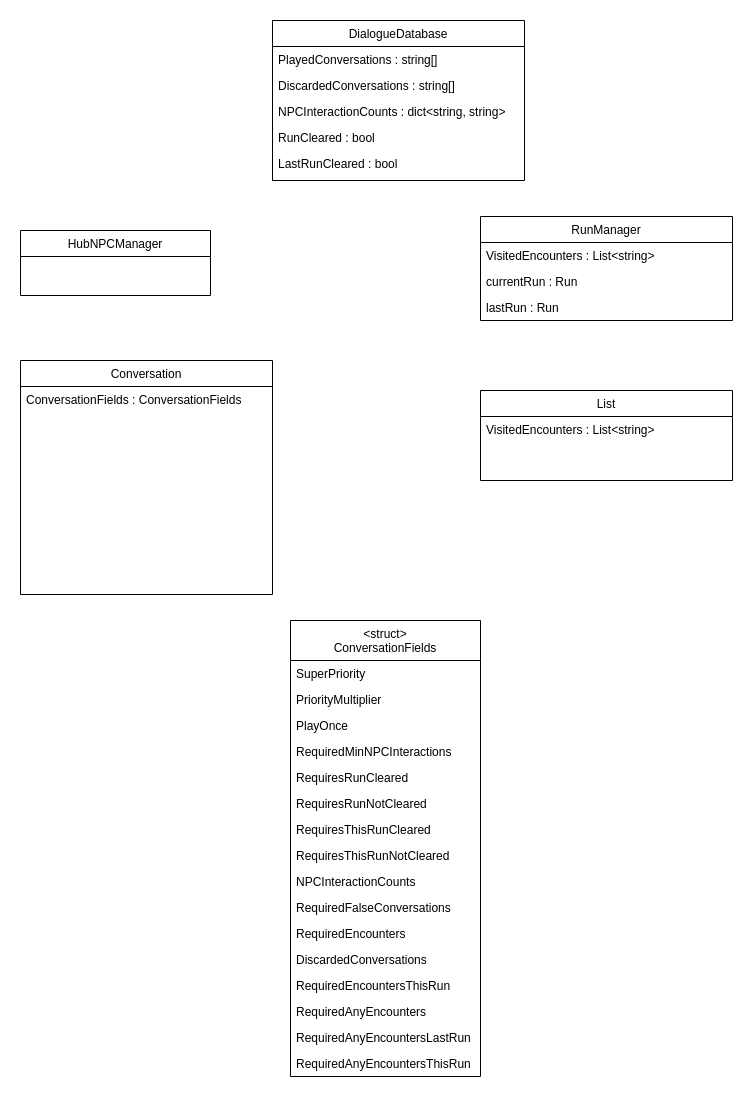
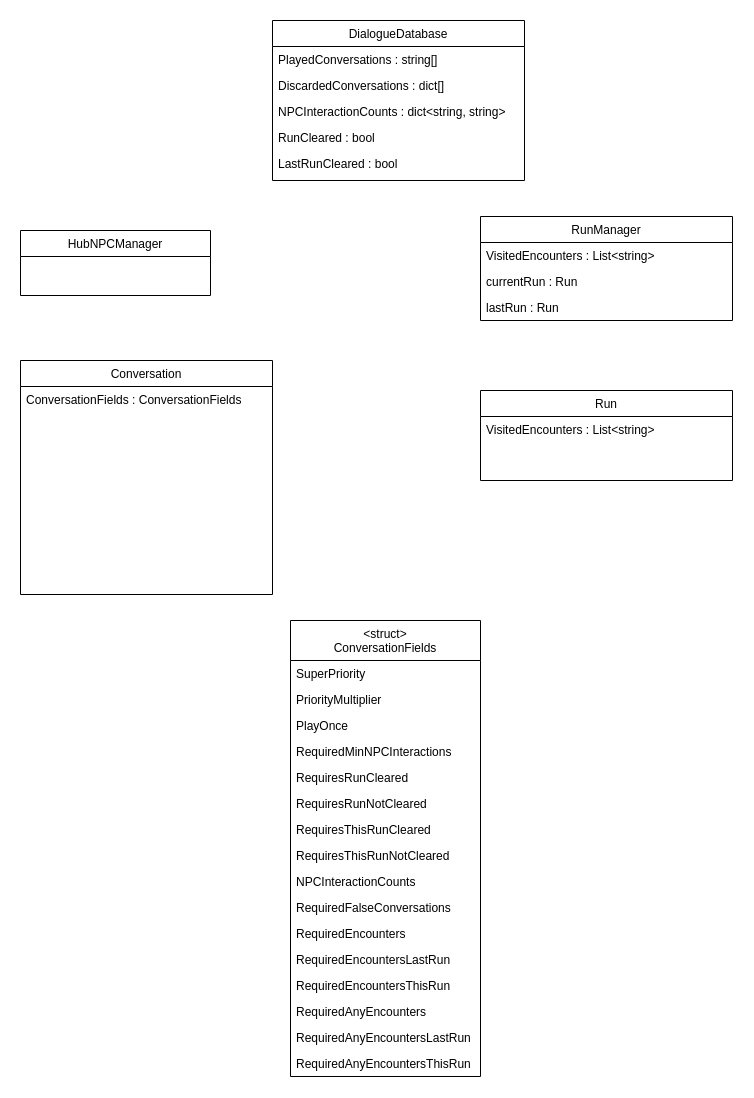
node "DiscardedConversations : string[]": label "DiscardedConversations : string[]" -> "DiscardedConversations : dict[]"
node "List": label "List" -> "Run"
node "DiscardedConversations": label "DiscardedConversations" -> "RequiredEncountersLastRun"
